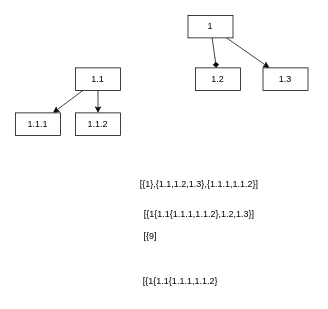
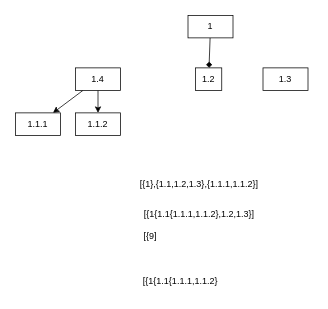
edge "1" -> "1.3": removed
node "1.1": label "1.1" -> "1.4"
node "1.2": size 45x23 -> 26x23
